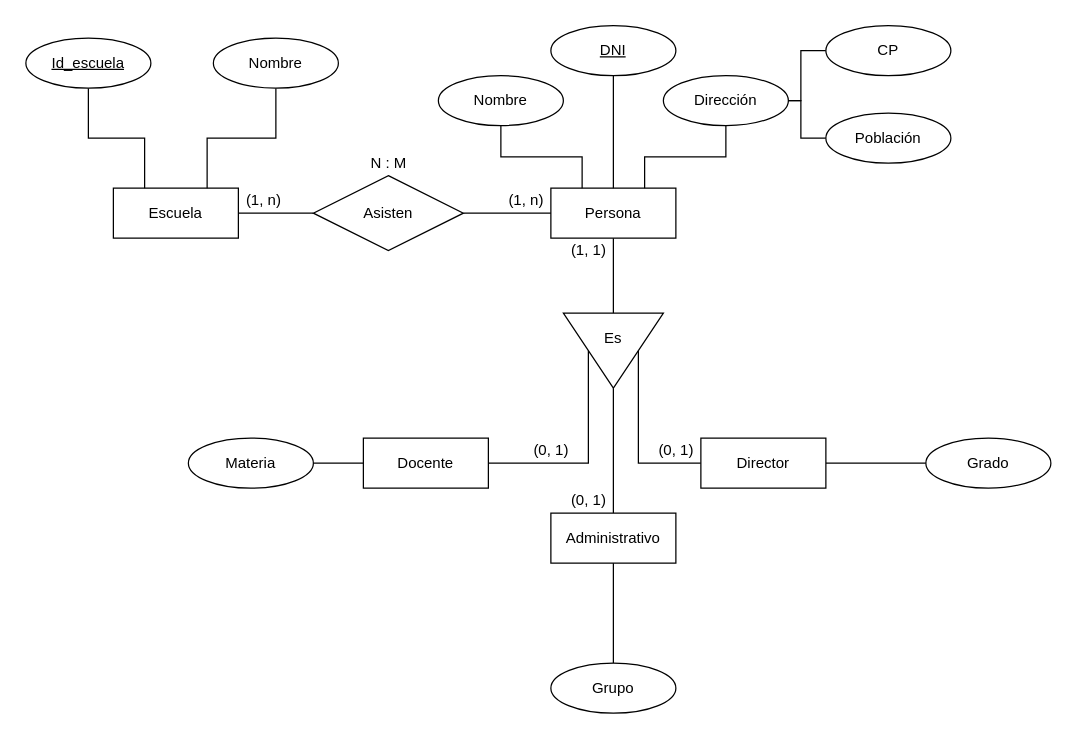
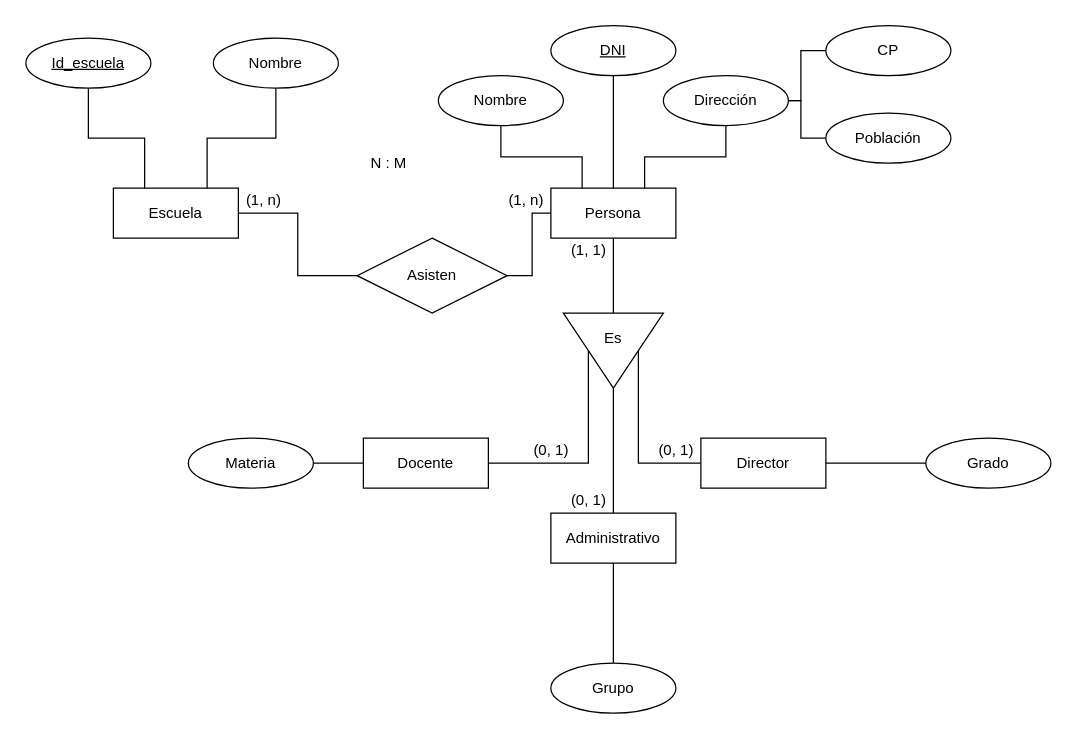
node "Asisten": moved (388, 213) -> (432, 276)
